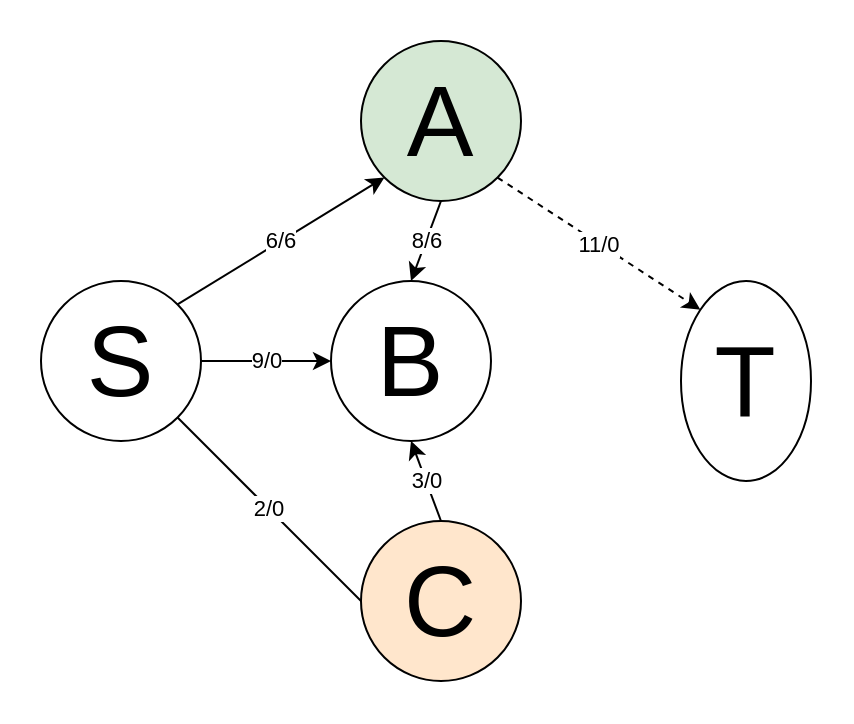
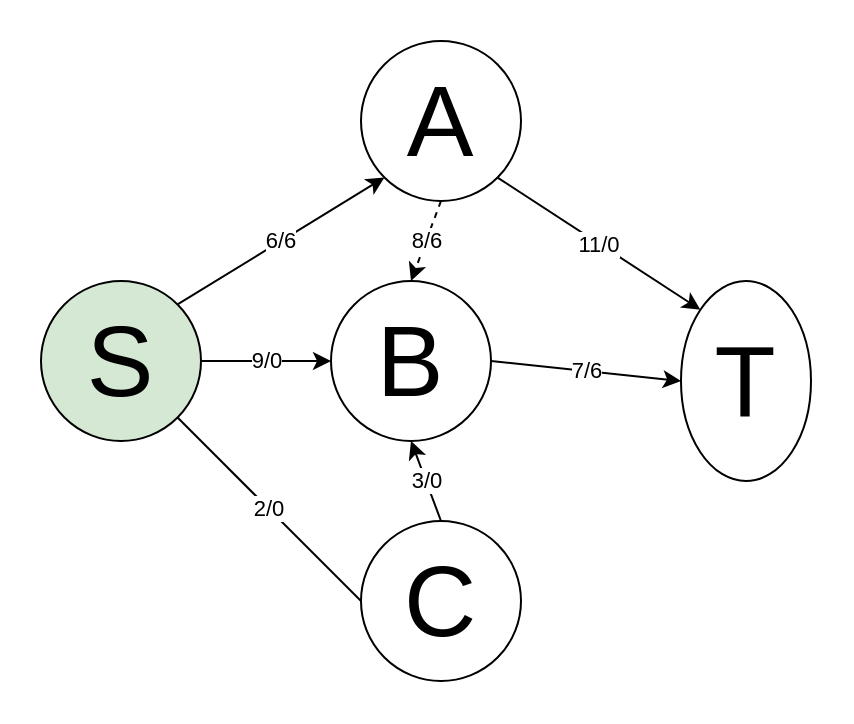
node "A": fillcolor #d5e8d4 -> #ffffff
edge "A" -> "T": style dashed -> solid
edge "A" -> "B": style solid -> dashed
node "S": fillcolor #ffffff -> #d5e8d4
edge "B" -> "T": added, label "7/6"
node "C": fillcolor #ffe6cc -> #ffffff
